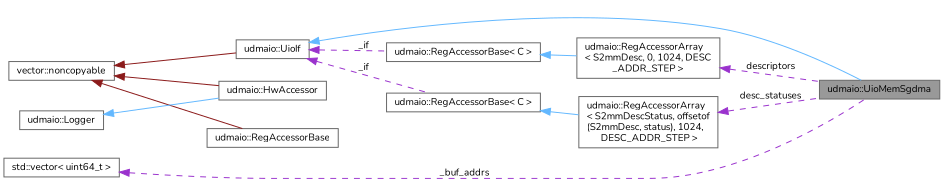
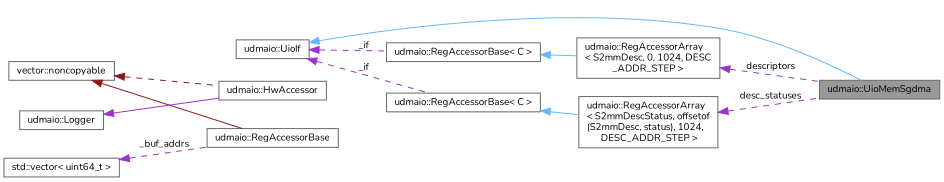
edge "udmaio::UioIf" -> "vector::noncopyable": removed
edge "udmaio::HwAccessor" -> "vector::noncopyable": style solid -> dashed
edge "udmaio::HwAccessor" -> "udmaio::Logger": color steelblue1 -> darkorchid3
edge "udmaio::UioMemSgdma" -> "std::vector< uint64_t >": now "udmaio::RegAccessorBase" -> "std::vector< uint64_t >"
